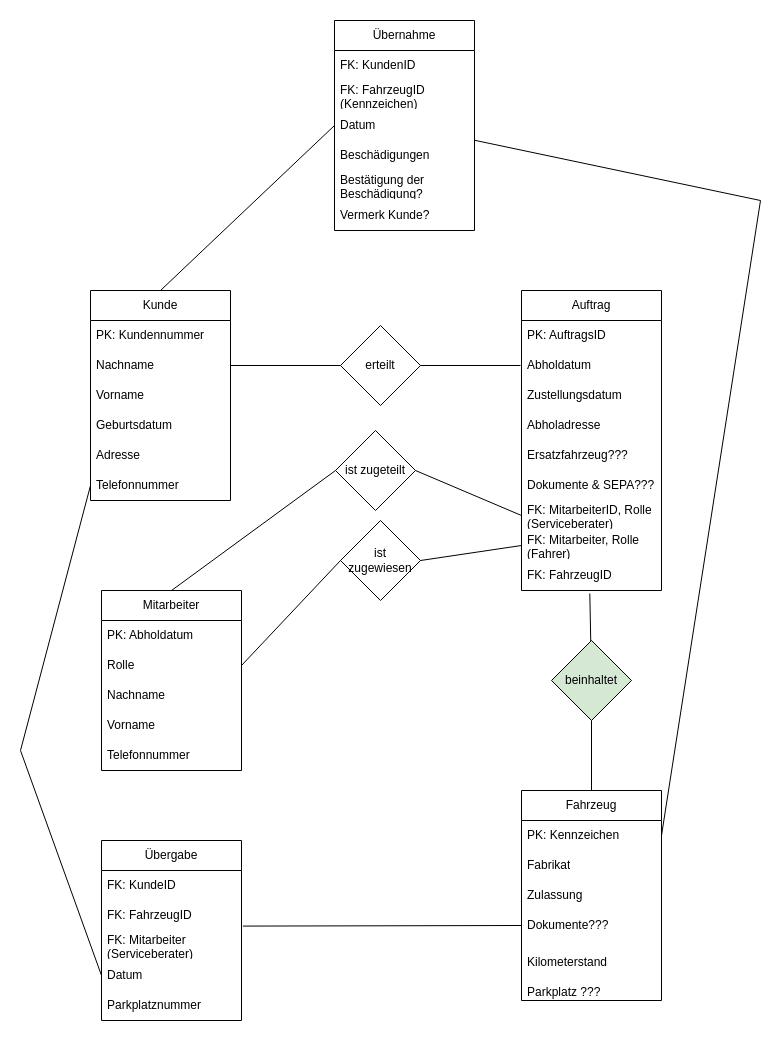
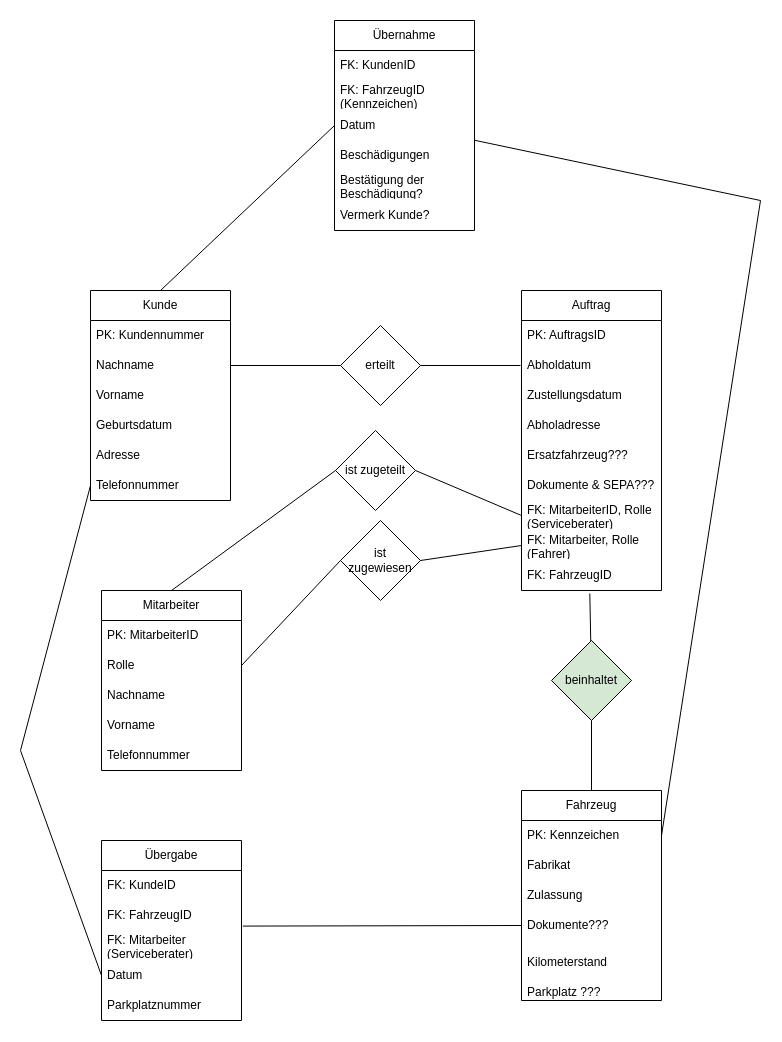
node "PK: Abholdatum": label "PK: Abholdatum" -> "PK: MitarbeiterID"
